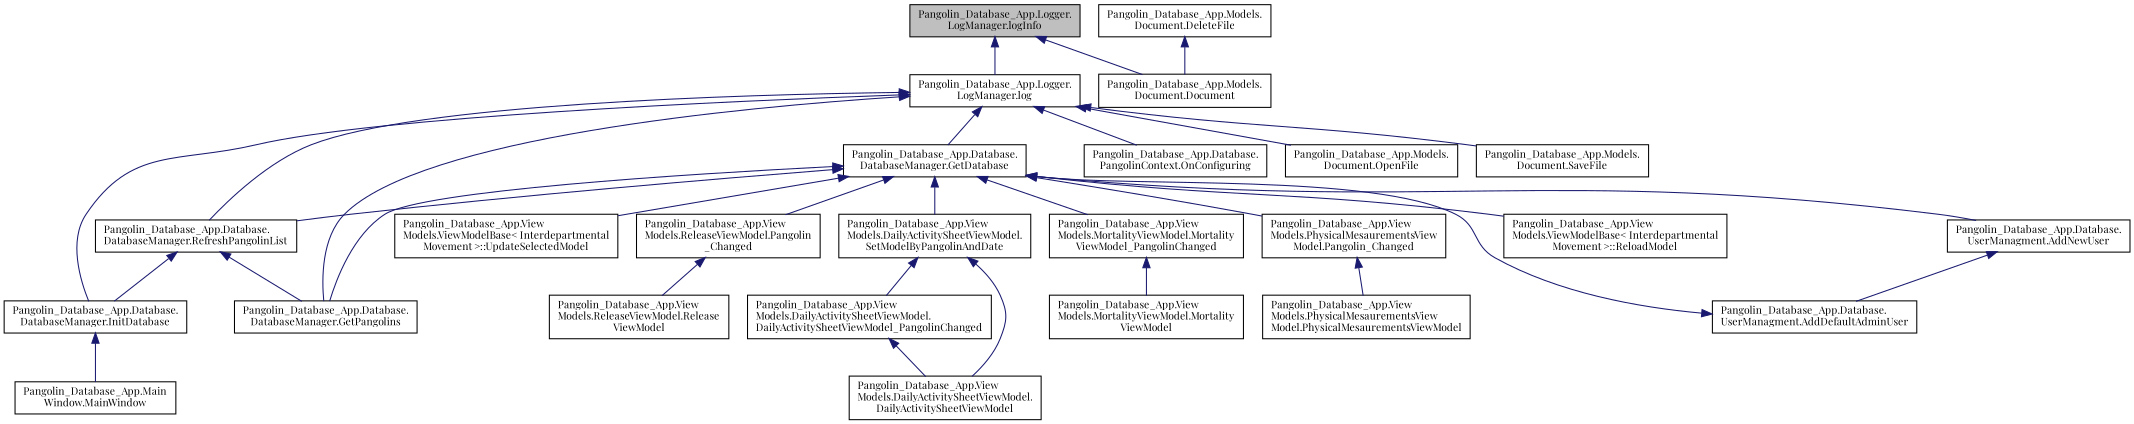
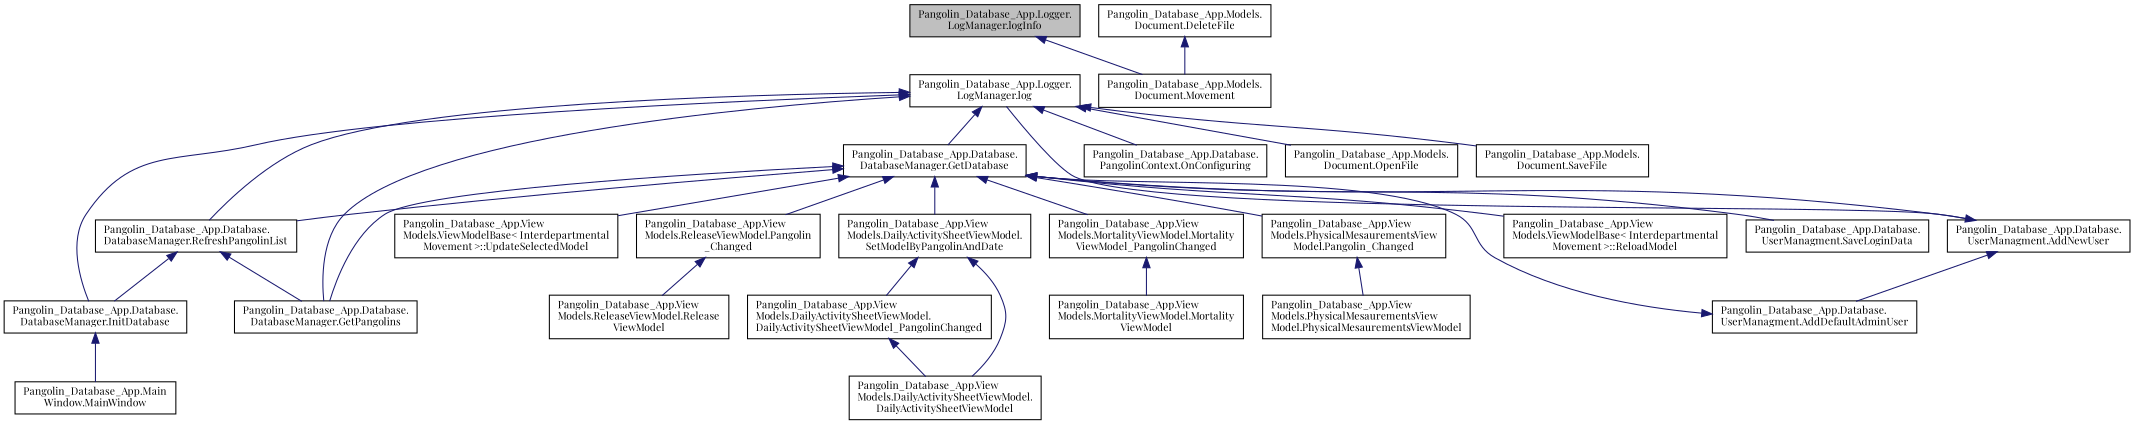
edge "Pangolin_Database_App.Logger. LogManager.log" -> "Pangolin_Database_App.Logger. LogManager.logInfo": now "Pangolin_Database_App.Logger. LogManager.log" -> "Pangolin_Database_App.Database. UserManagment.AddNewUser"
node "Pangolin_Database_App.Models. Document.Document": label "Pangolin_Database_App.Models. Document.Document" -> "Pangolin_Database_App.Models. Document.Movement"
node "Pangolin_Database_App.Database. UserManagment.SaveLoginData": added
